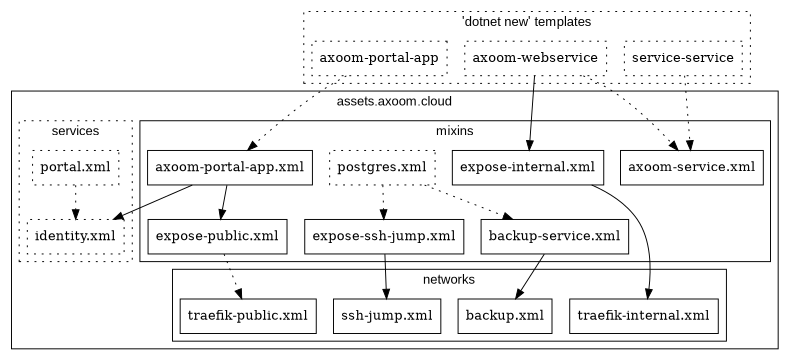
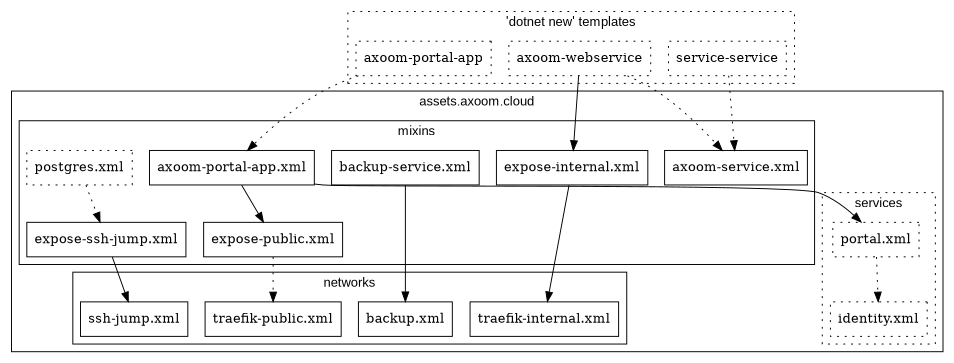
edge "axoom-portal-app.xml" -> "identity.xml": now "axoom-portal-app.xml" -> "portal.xml"
edge "postgres.xml" -> "backup-service.xml": removed
